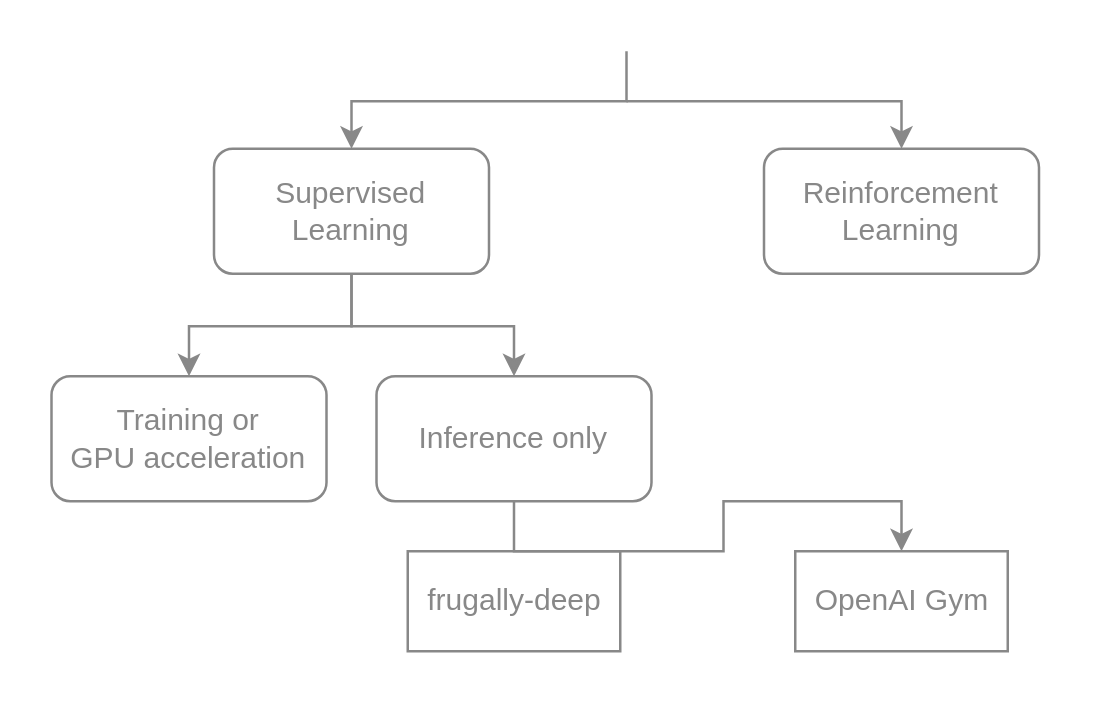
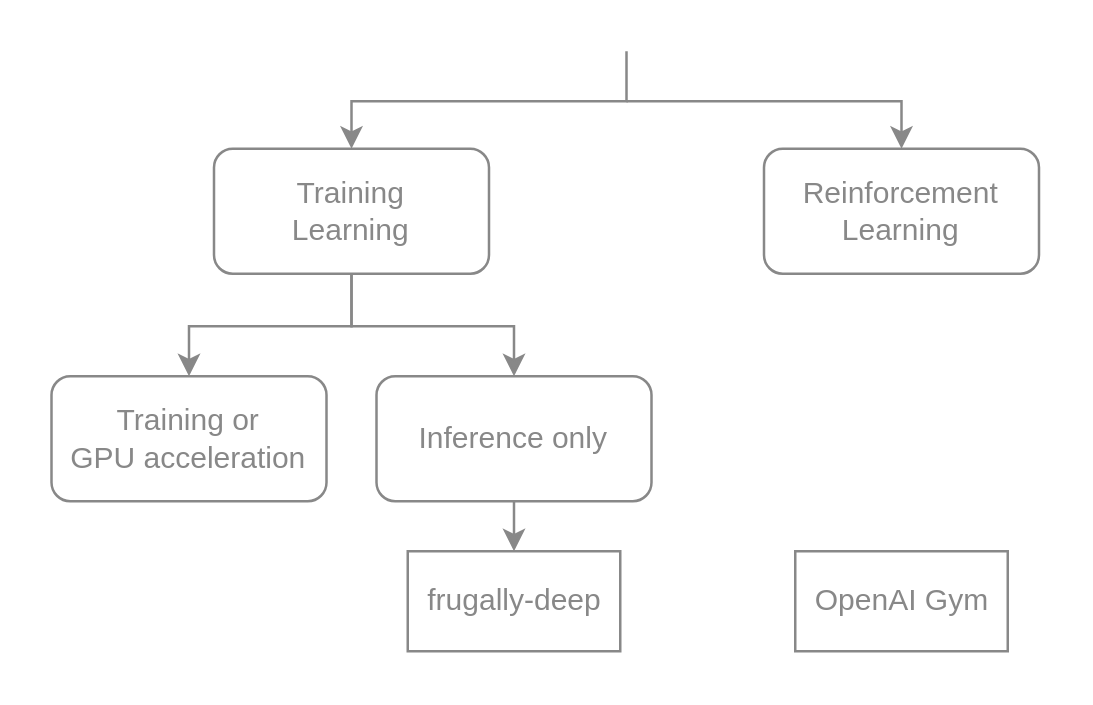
node "Supervised Learning": label "Supervised Learning" -> "Training Learning"
edge "Inference only" -> "OpenAI Gym": now "Inference only" -> "frugally-deep"
